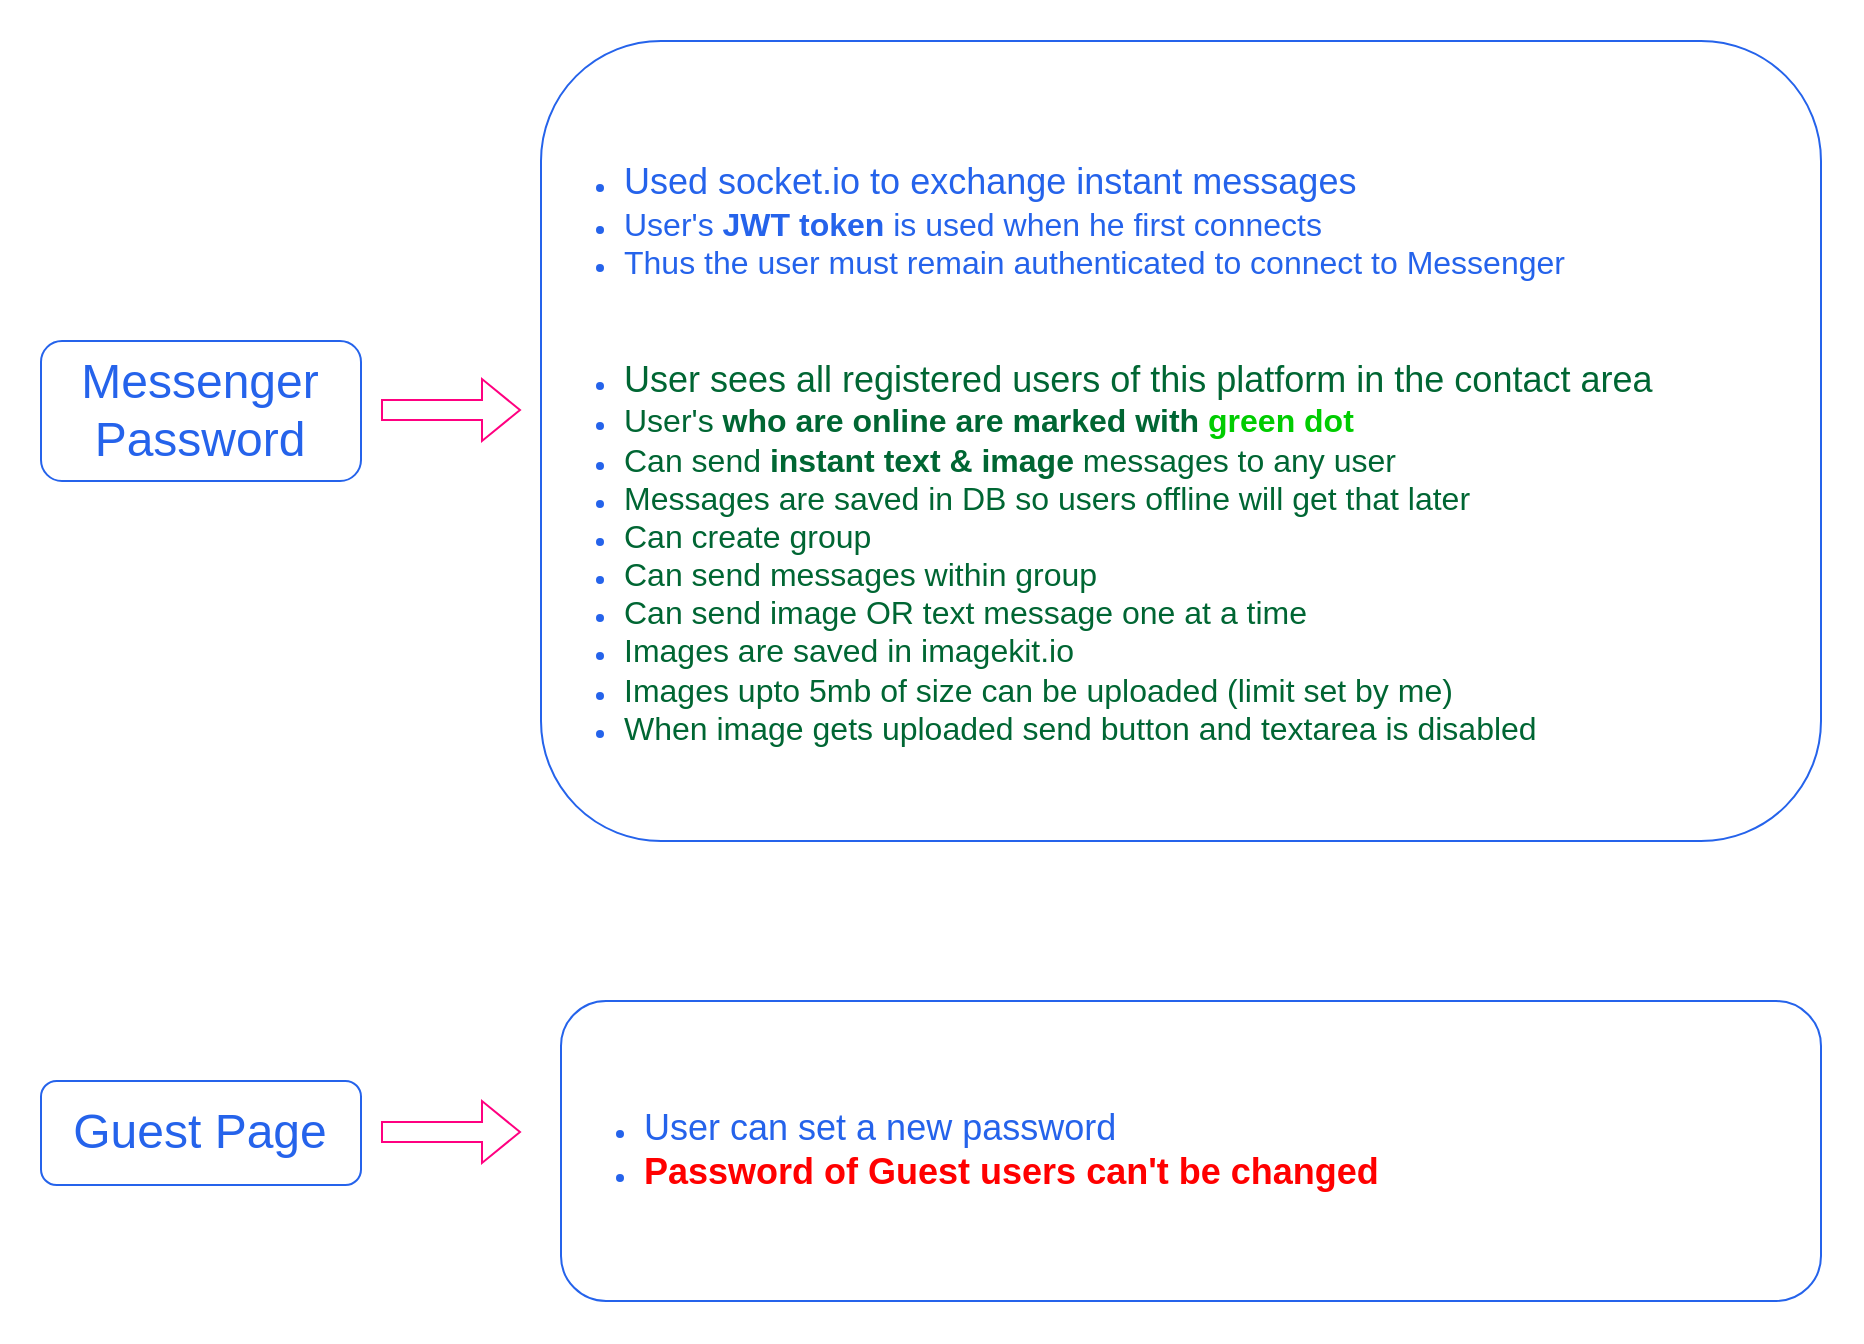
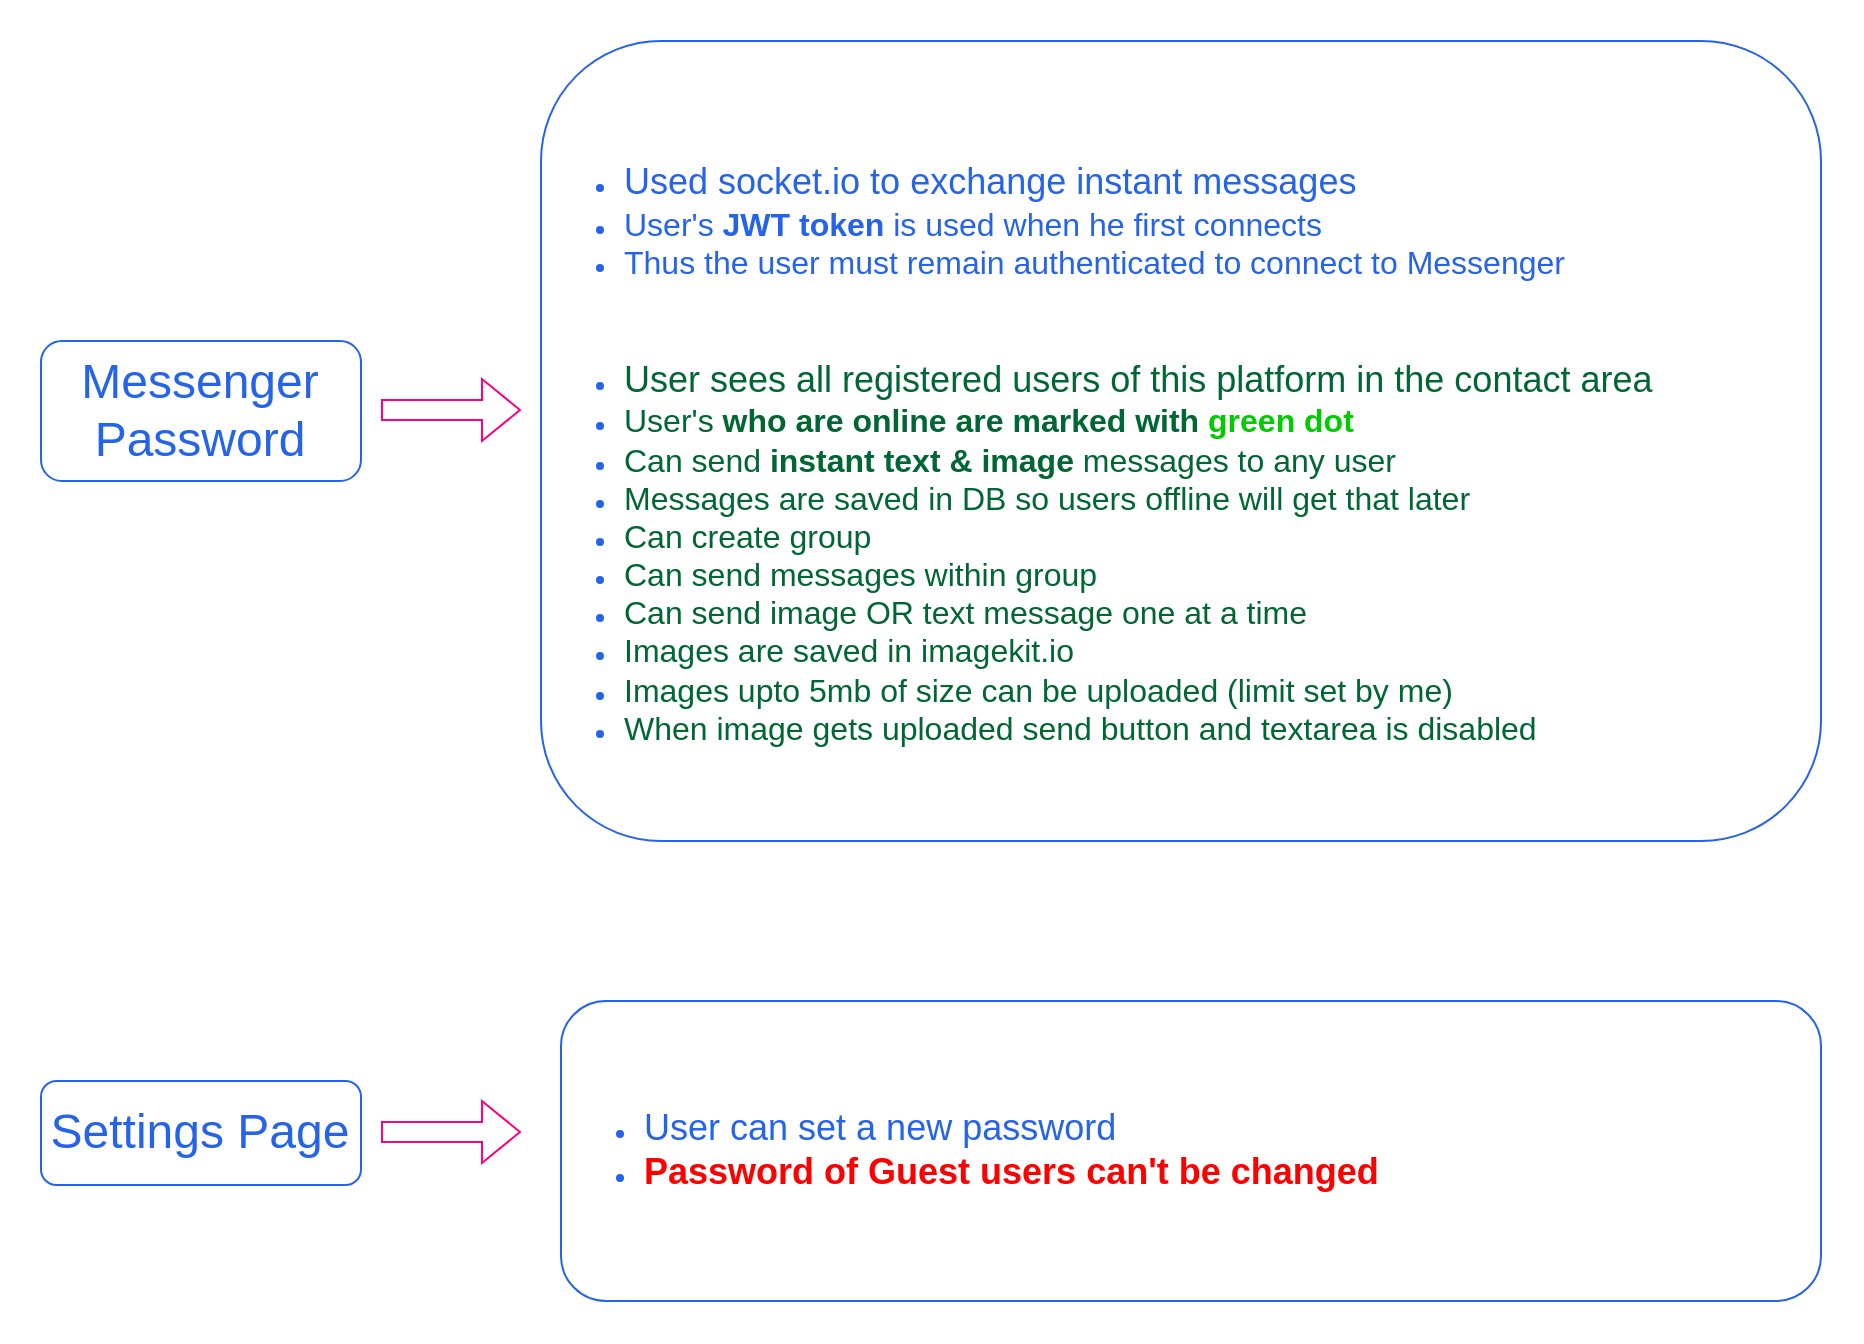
node "Guest Page": label "Guest Page" -> "Settings Page"
